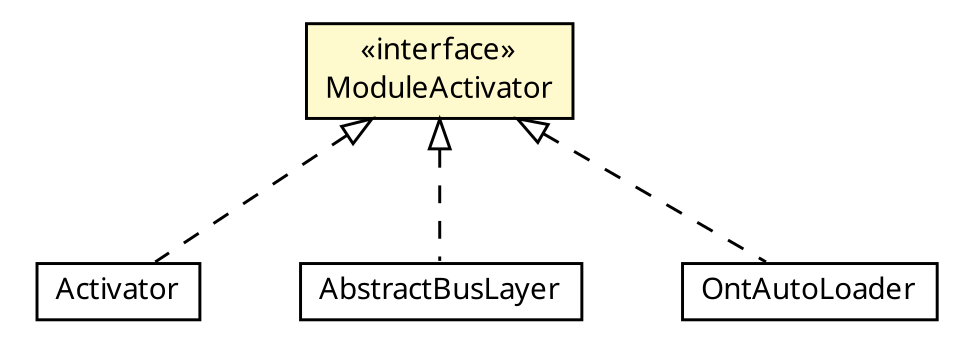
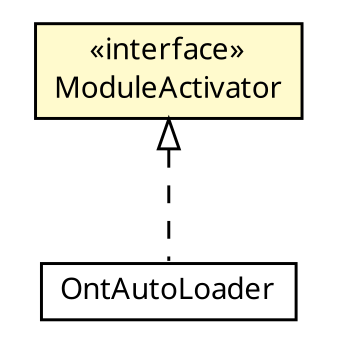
node "Activator": removed
node "AbstractBusLayer": removed
